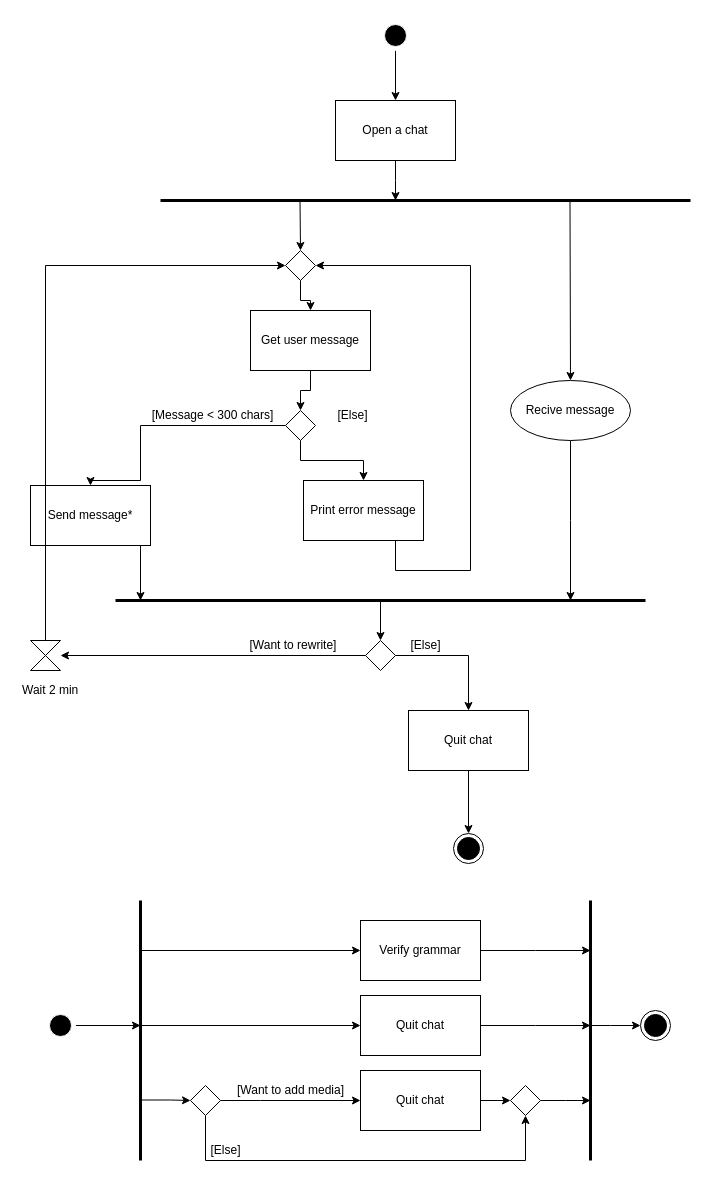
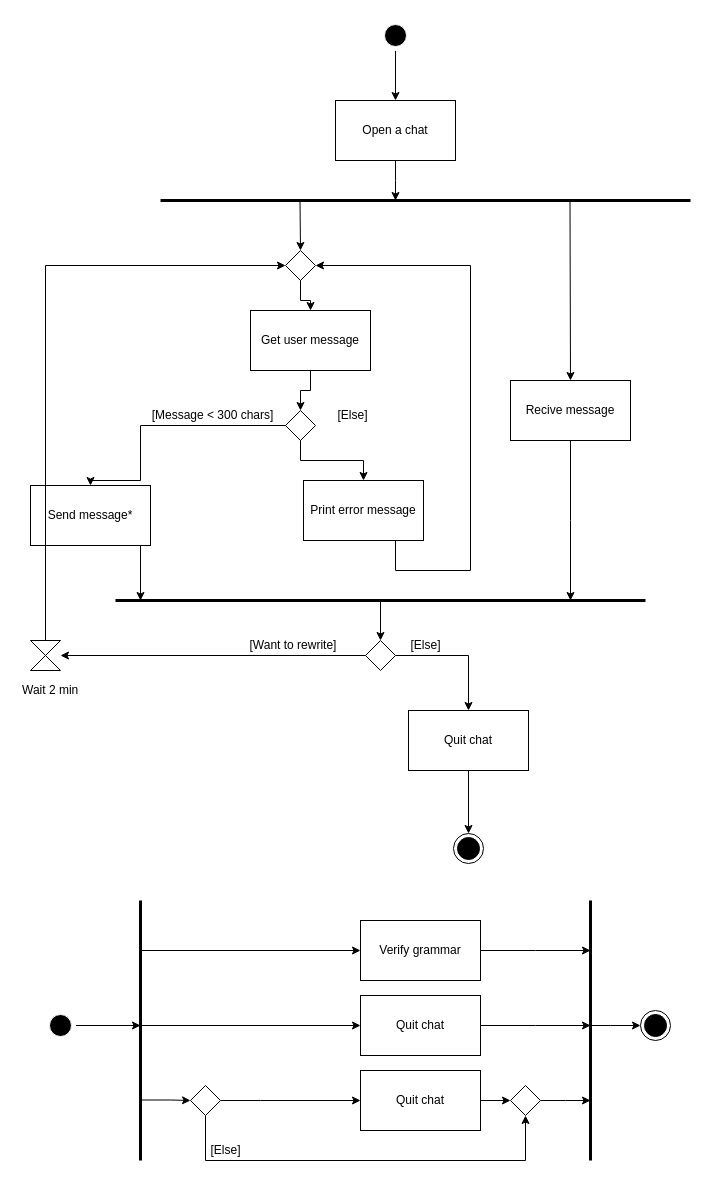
node "Recive message": shape ellipse -> rectangle
node "[Want to add media]": removed
